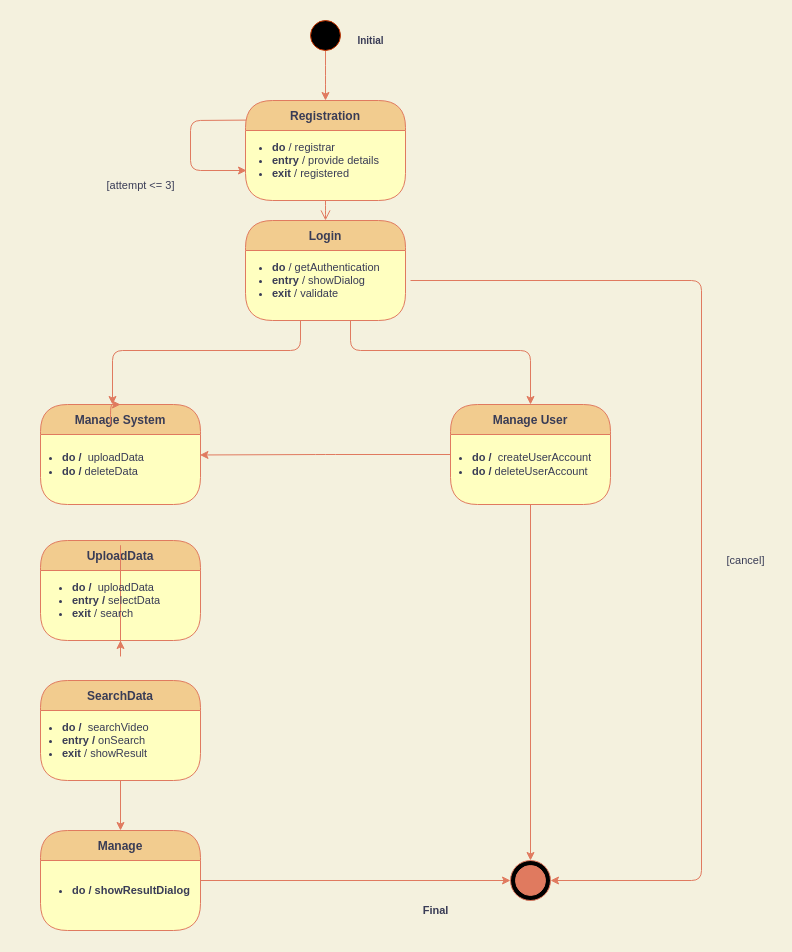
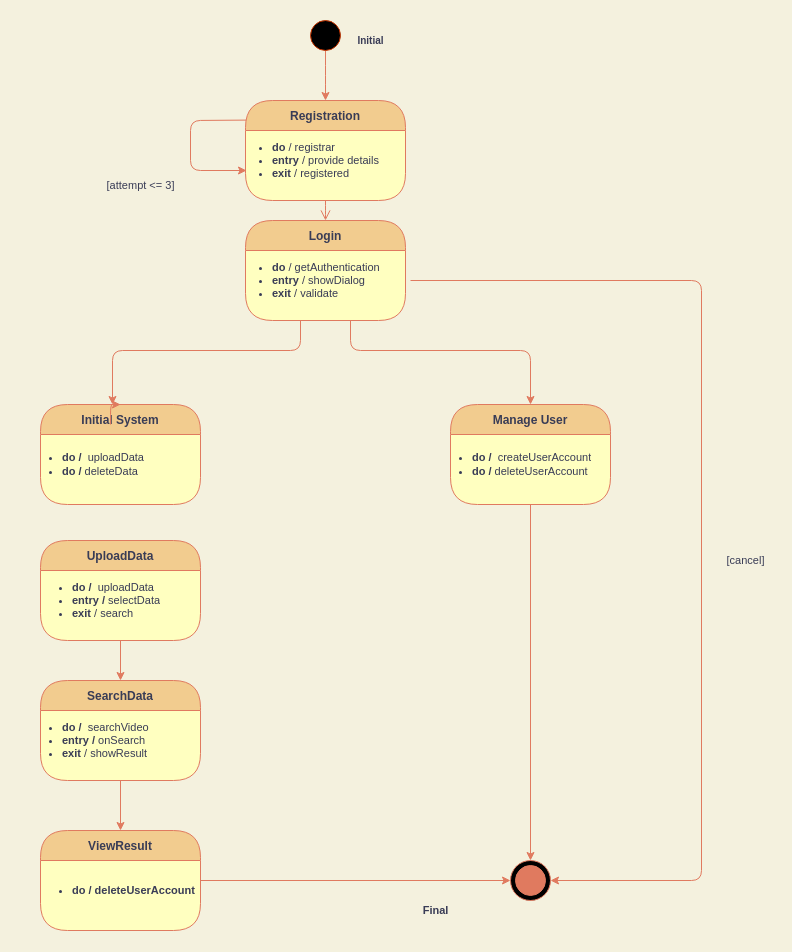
node "Manage System": label "Manage System" -> "Initial System"
edge "Manage User" -> "do / uploadData do / deleteData": removed
edge "do / uploadData entry / selectData exit / search" -> "UploadData": now "do / uploadData entry / selectData exit / search" -> "SearchData"
node "Manage": label "Manage" -> "ViewResult"
node "do / showResultDialog": label "do / showResultDialog" -> "do / deleteUserAccount"
